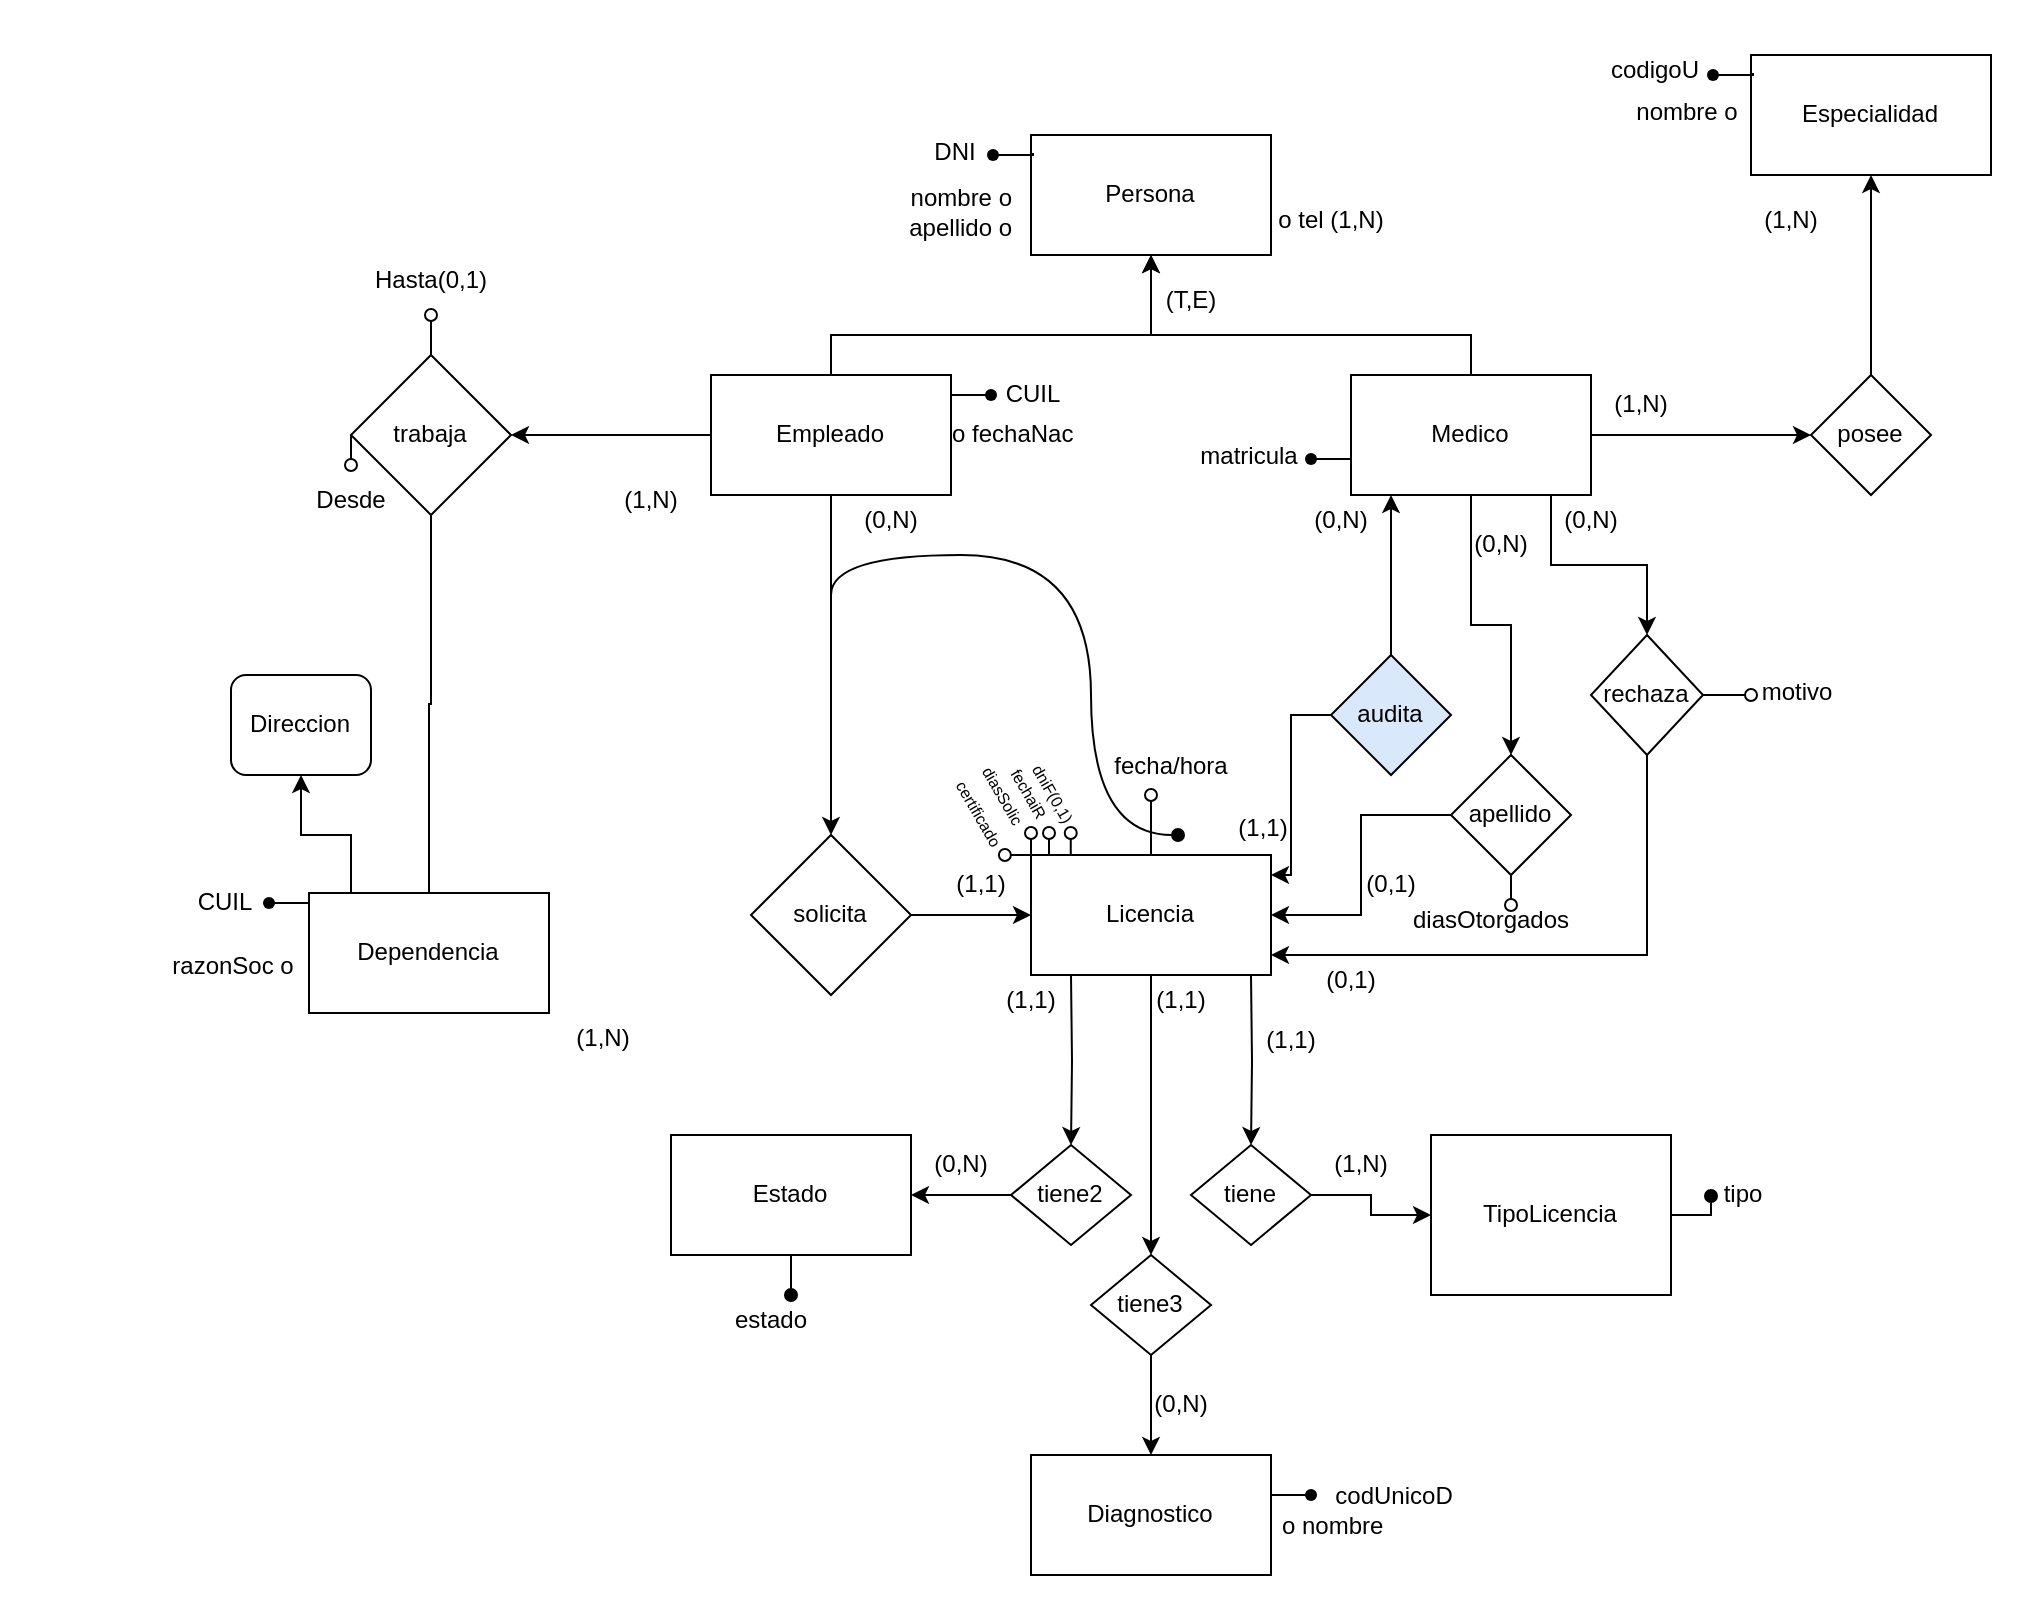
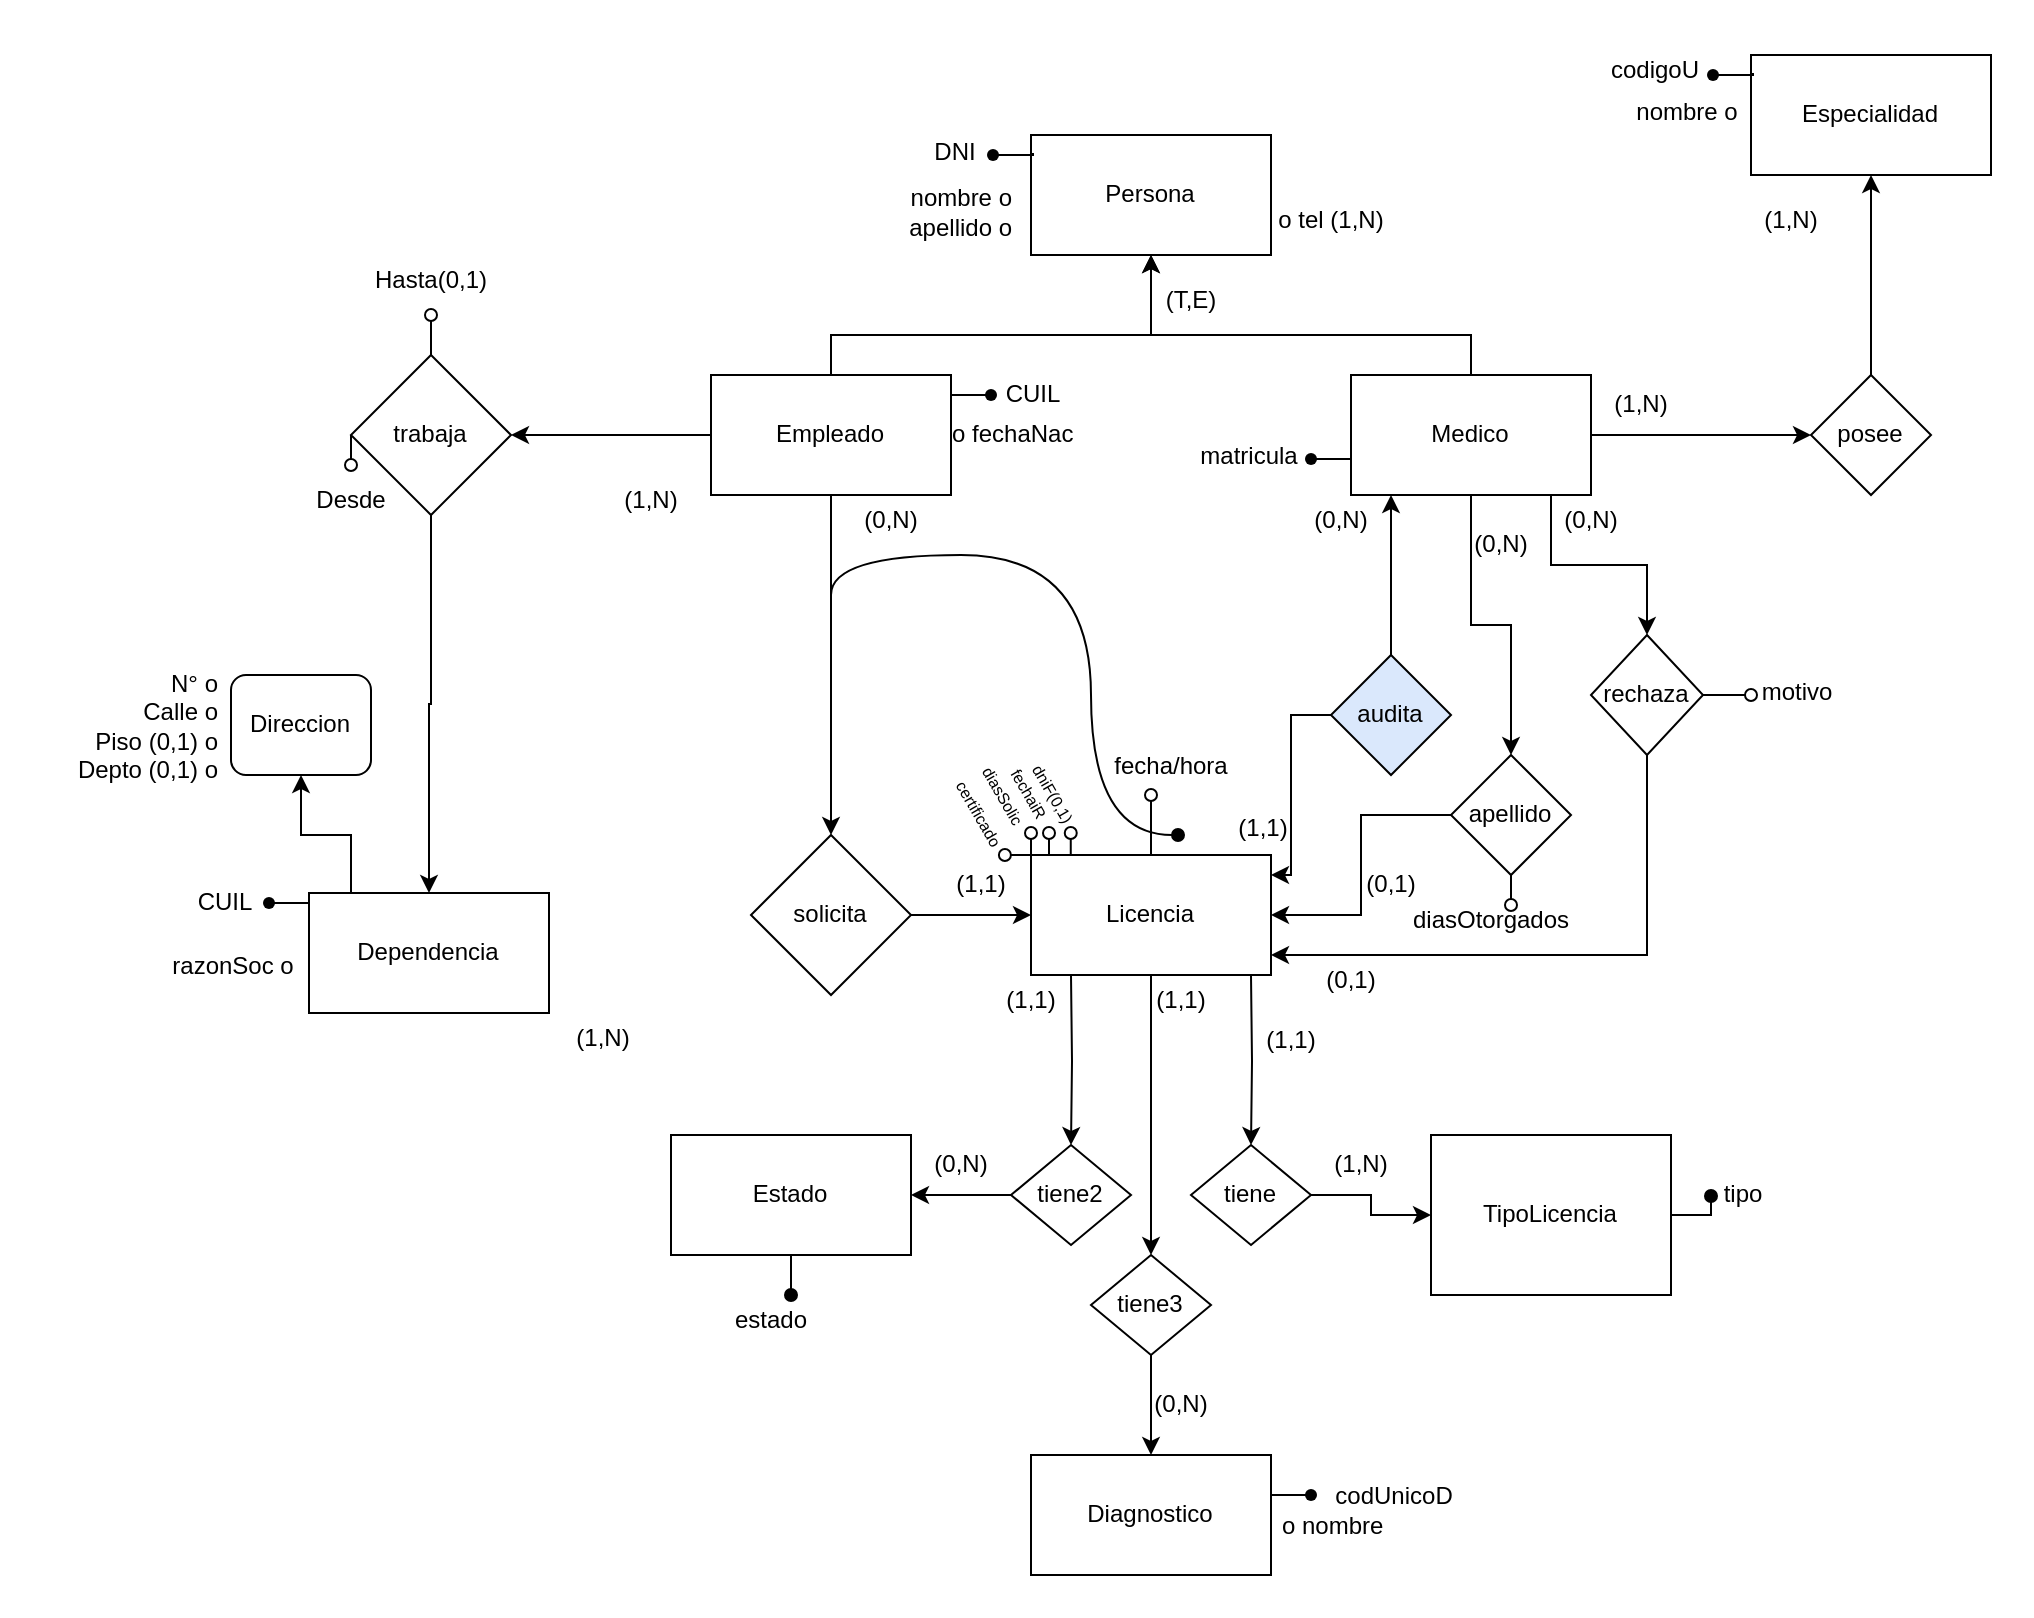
node "N° o Calle o Piso (0,1) o Depto (0,1) o": added
edge "trabaja" -- "Dependencia": arrowhead none -> classic
